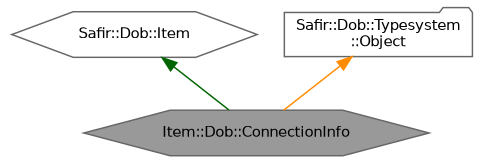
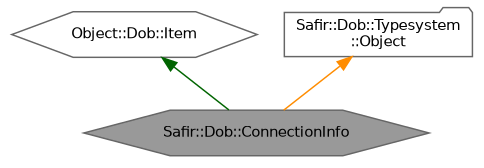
node "Safir::Dob::Item": label "Safir::Dob::Item" -> "Object::Dob::Item"
node "Item::Dob::ConnectionInfo": label "Item::Dob::ConnectionInfo" -> "Safir::Dob::ConnectionInfo"
